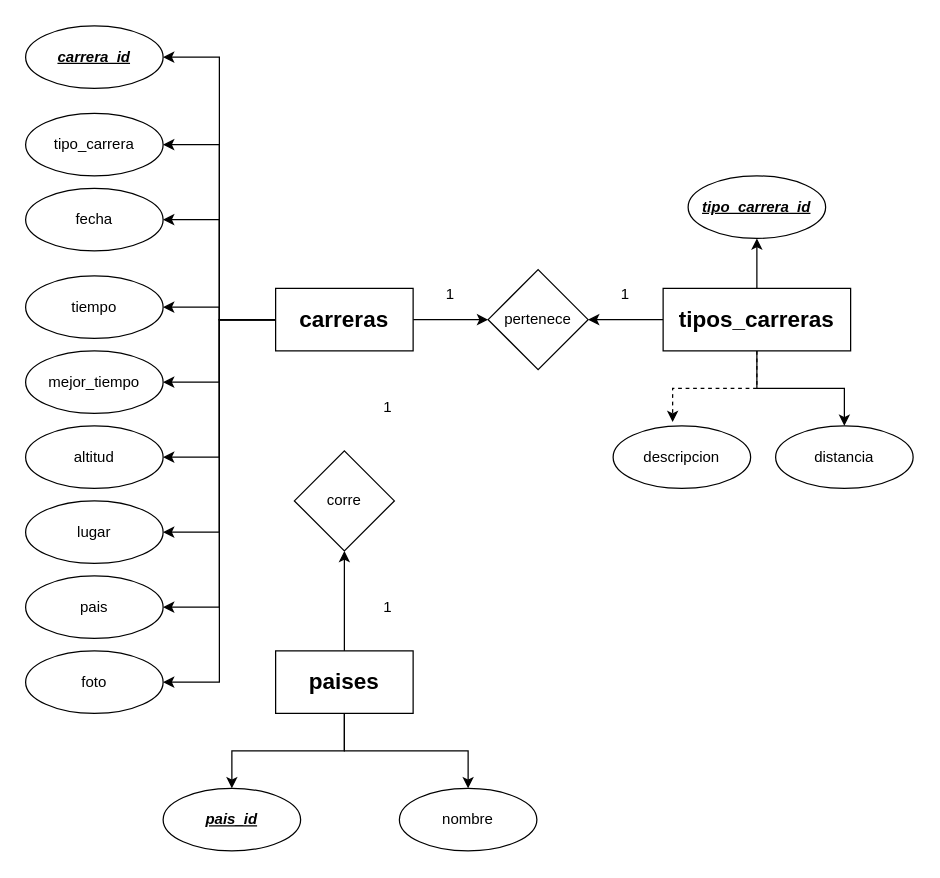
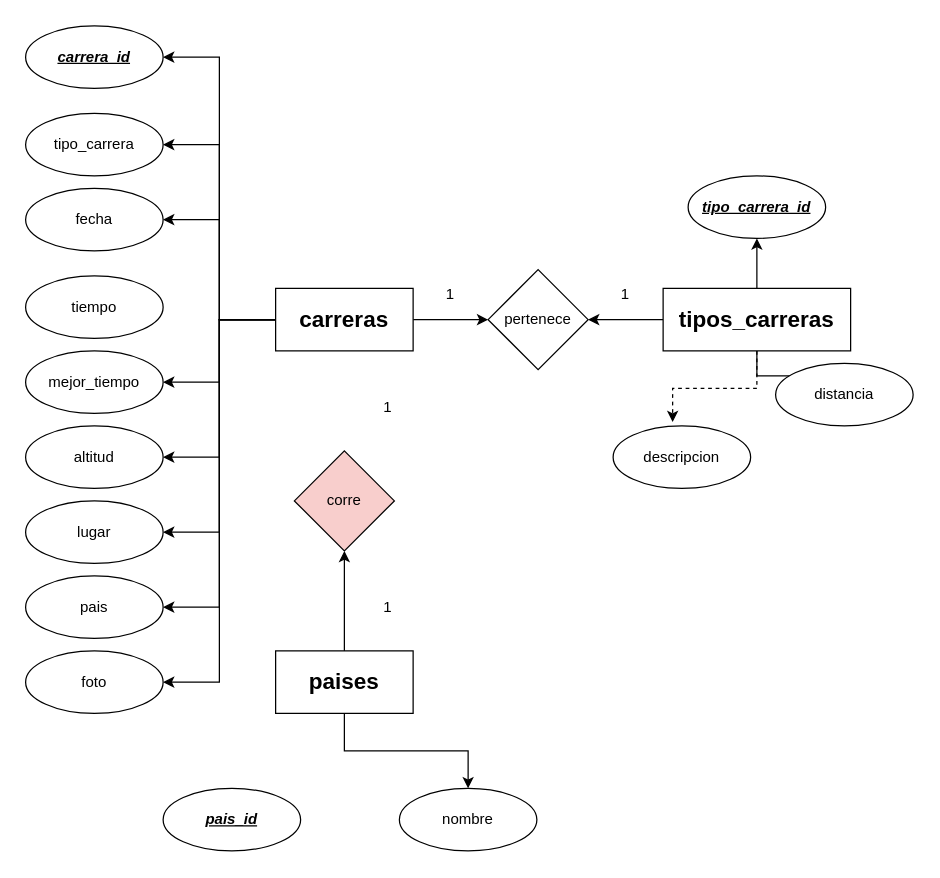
edge "carreras" -> "tiempo": removed
node "distancia": moved (844, 457) -> (844, 394)
node "corre": fillcolor #ffffff -> #f8cecc
edge "paises" -> "pais_id": removed
